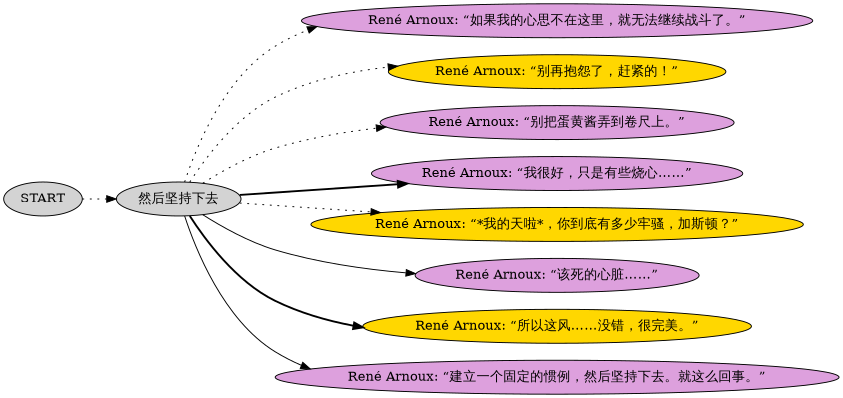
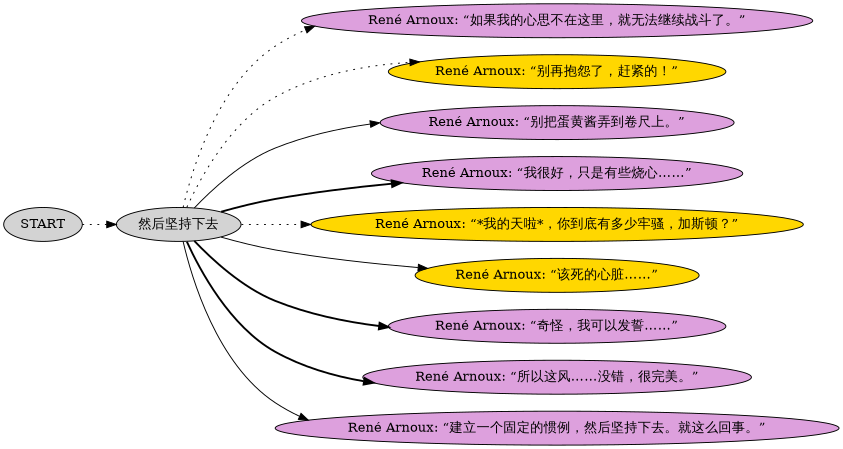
edge "然后坚持下去" -> "René Arnoux: “别把蛋黄酱弄到卷尺上。”": style dotted -> solid
node "René Arnoux: “该死的心脏……”": fillcolor plum -> gold
node "René Arnoux: “奇怪，我可以发誓……”": added
node "René Arnoux: “所以这风……没错，很完美。”": fillcolor gold -> plum
